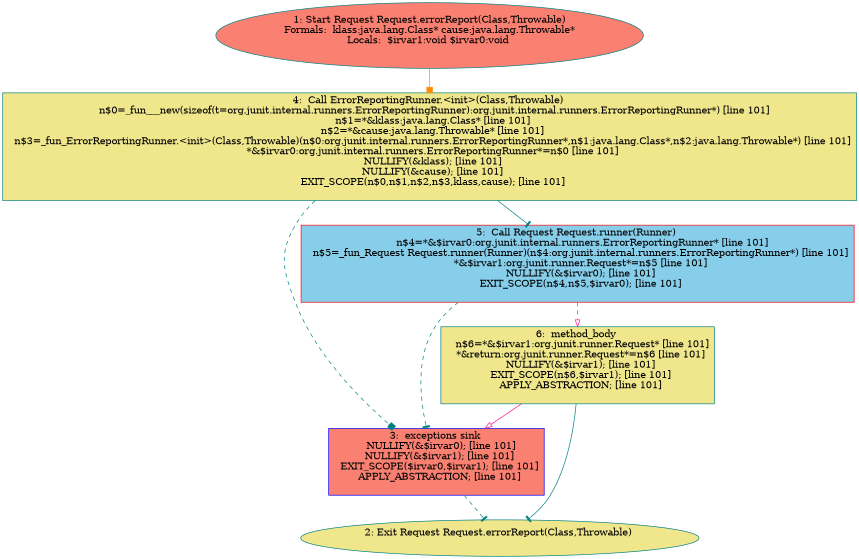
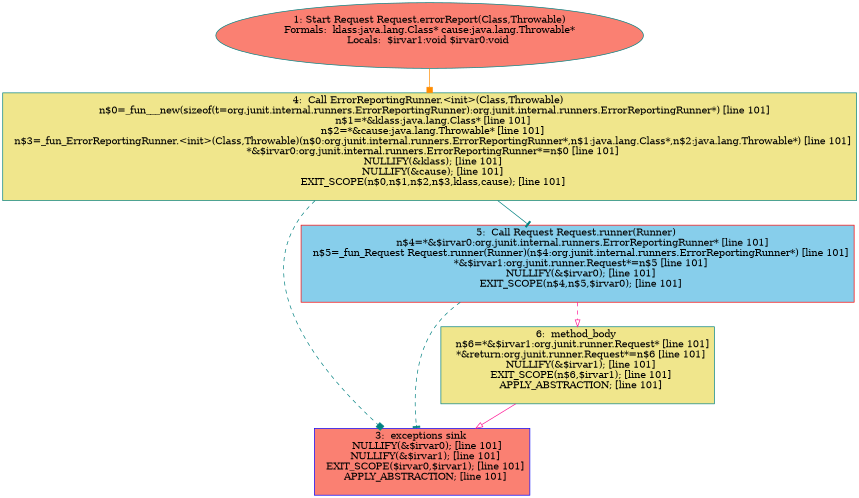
node "2: Exit Request Request.errorReport(Class,Throwable)": removed
